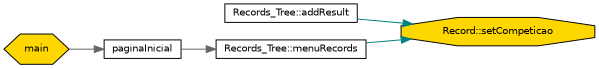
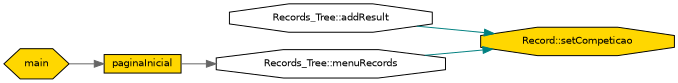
node "Records_Tree::addResult": shape box -> octagon
node "paginaInicial": fillcolor white -> gold
node "Records_Tree::menuRecords": shape box -> octagon
